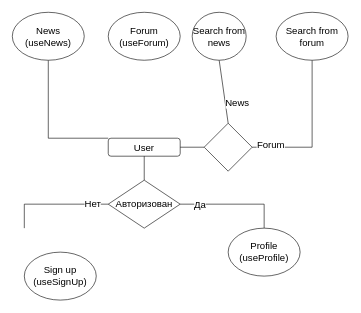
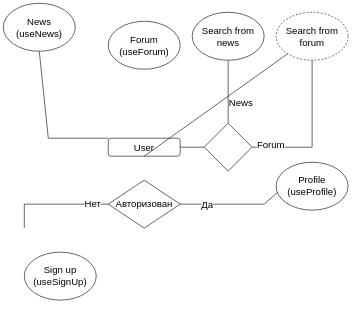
node "News (useNews)": moved (48, 36) -> (39, 27)
node "Forum (useForum)": moved (144, 36) -> (144, 45)
node "Search from news": size 54x48 -> 72x48
node "Search from forum": style solid -> dashed
edge "User" -- "Авторизован": now "User" -- "Search from forum"
node "Profile (useProfile)": moved (264, 252) -> (312, 186)
